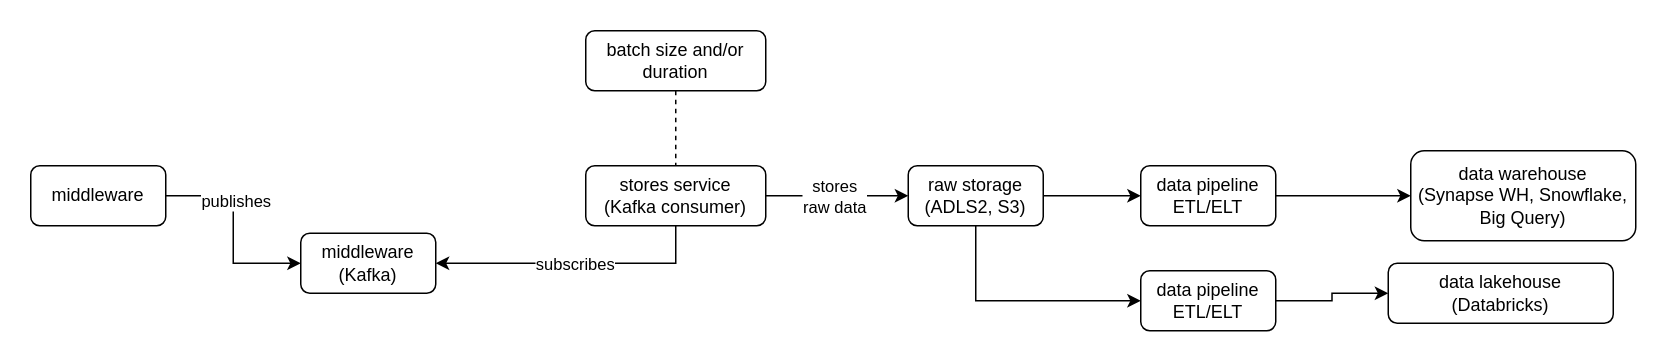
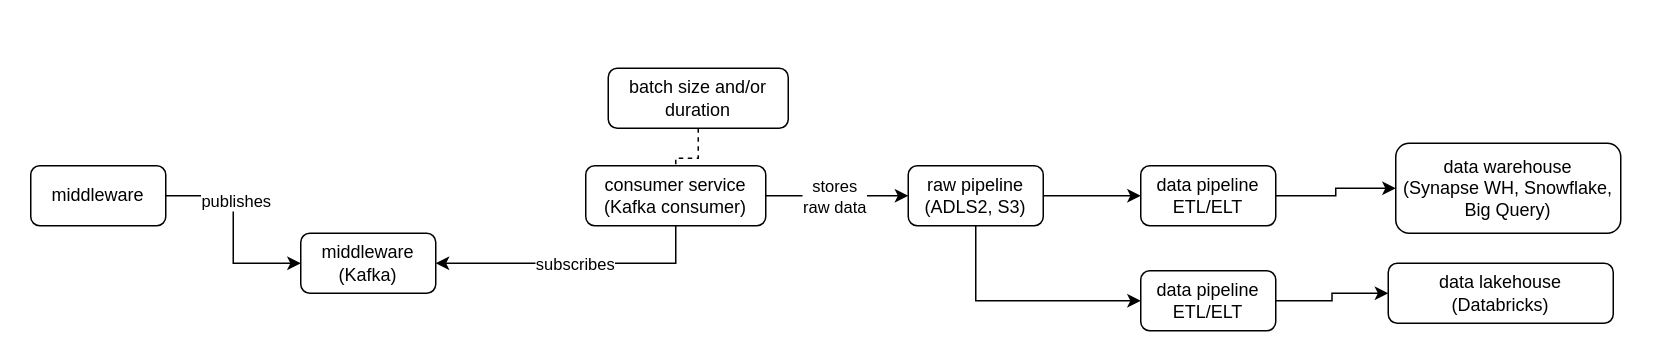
node "batch size and/or duration": moved (676, 61) -> (698, 98)
node "stores service (Kafka consumer)": label "stores service (Kafka consumer)" -> "consumer service (Kafka consumer)"
node "raw storage (ADLS2, S3)": label "raw storage (ADLS2, S3)" -> "raw pipeline (ADLS2, S3)"
node "data warehouse (Synapse WH, Snowflake, Big Query)": moved (1523, 196) -> (1508, 188)
